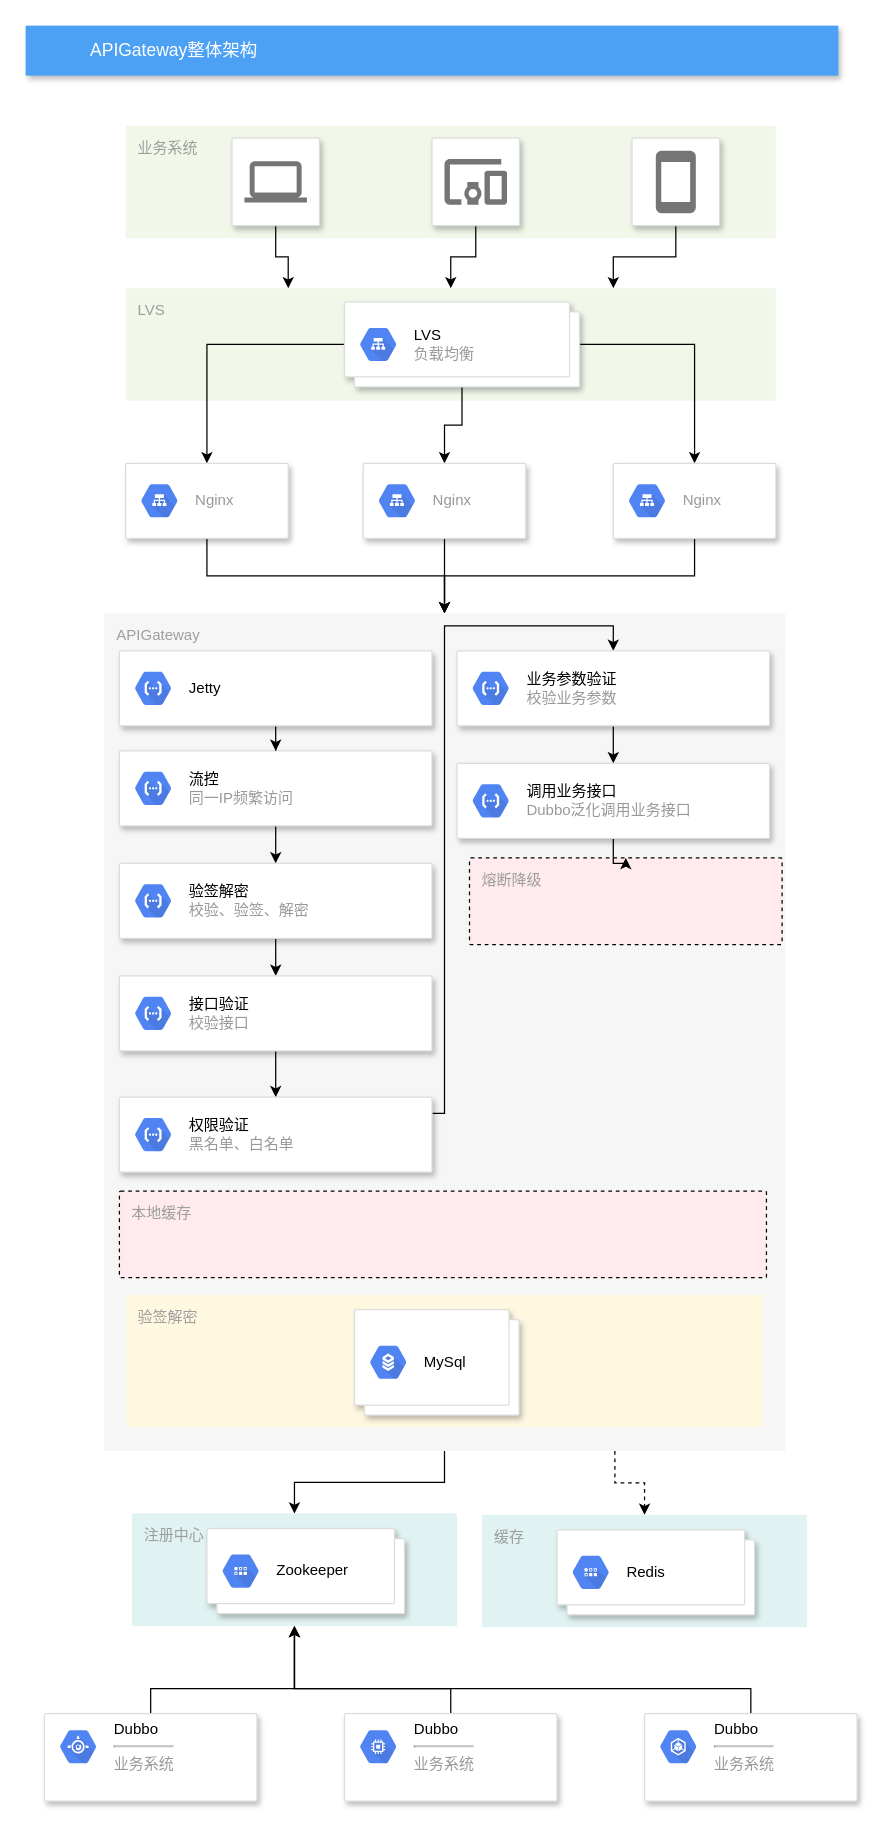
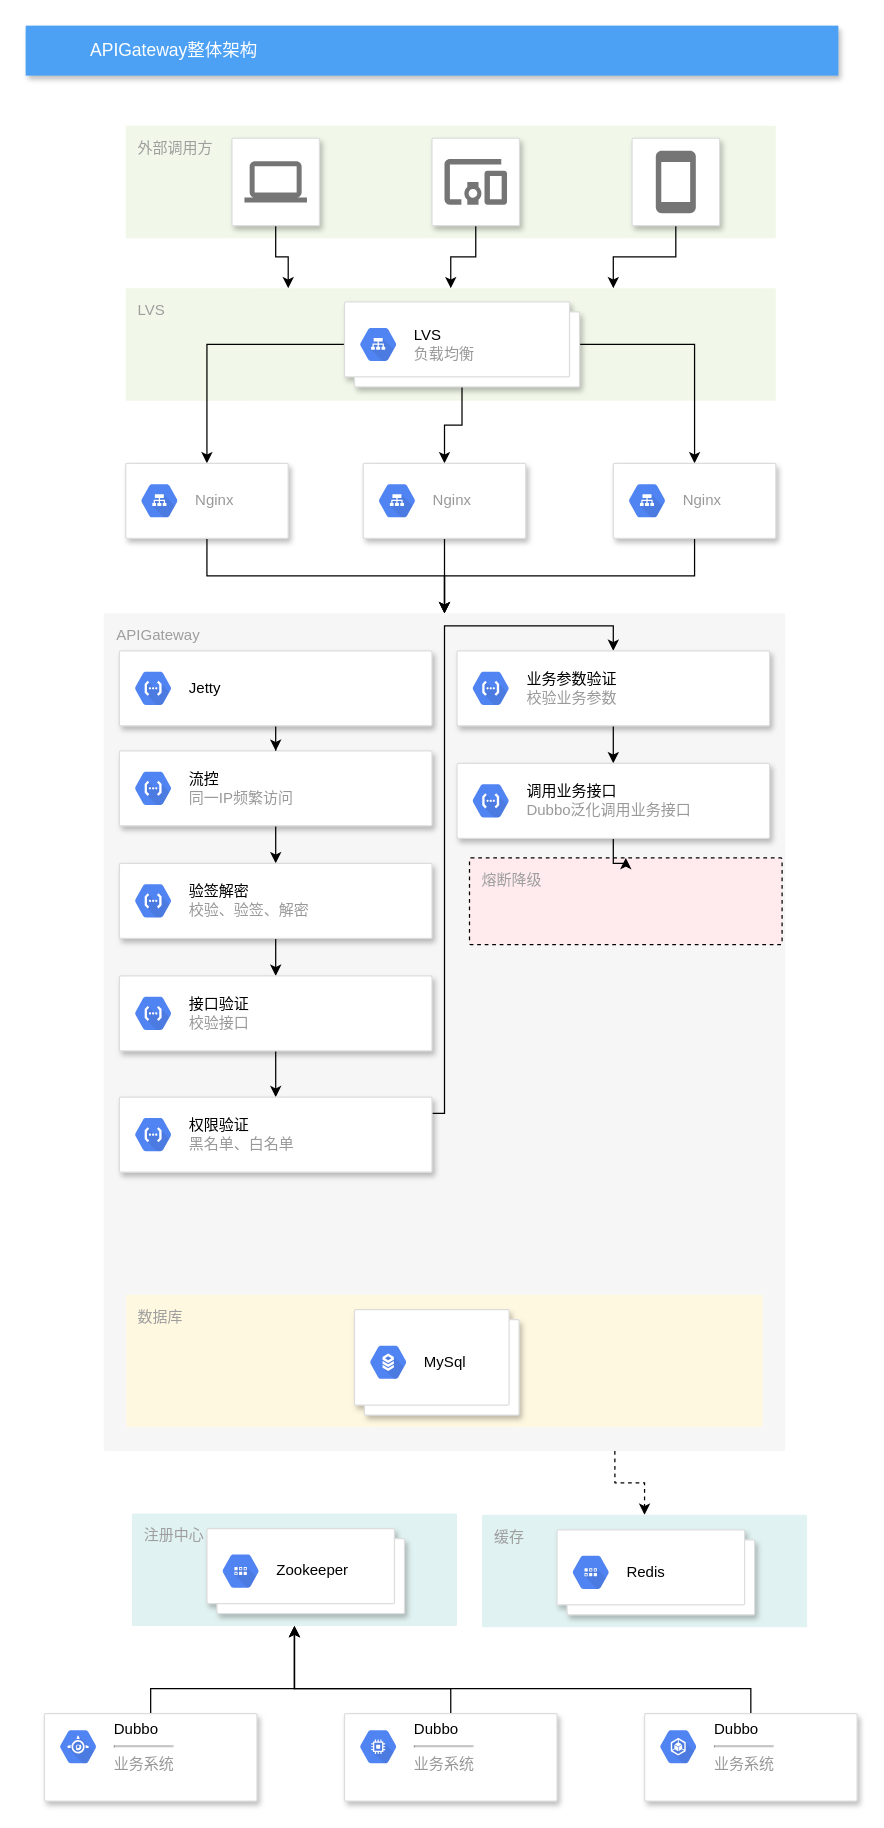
node "业务系统": label "业务系统" -> "外部调用方"
node "本地缓存": removed
node "验签解密": label "验签解密" -> "数据库"
edge "APIGateway" -> "注册中心": removed
